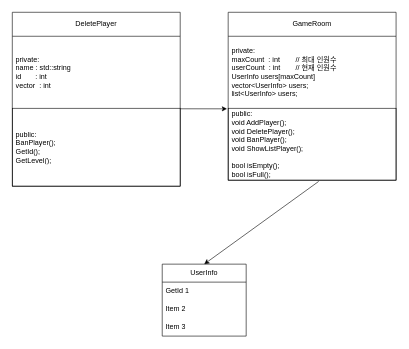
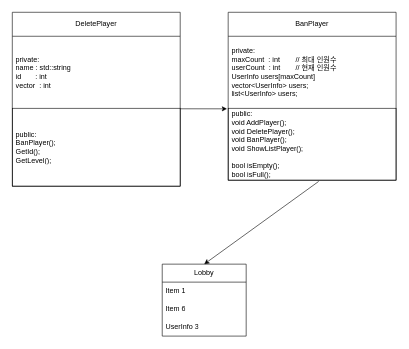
node "GameRoom": label "GameRoom" -> "BanPlayer"
node "UserInfo": label "UserInfo" -> "Lobby"
node "GetId 1": label "GetId 1" -> "Item 1"
node "Item 2": label "Item 2" -> "Item 6"
node "Item 3": label "Item 3" -> "UserInfo 3"
